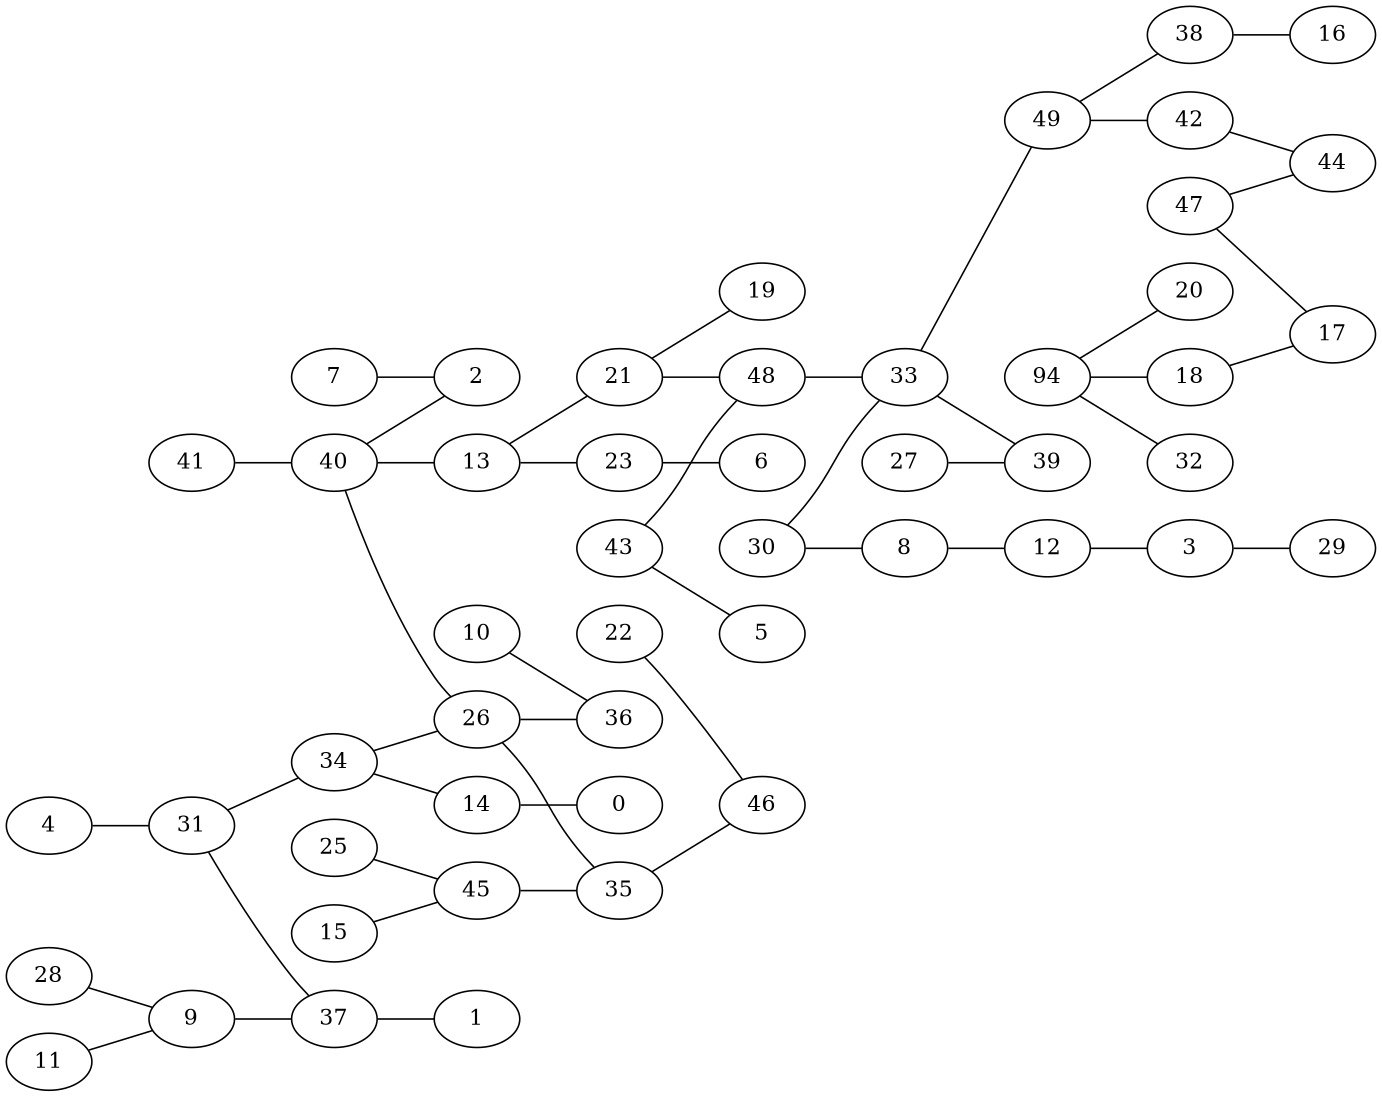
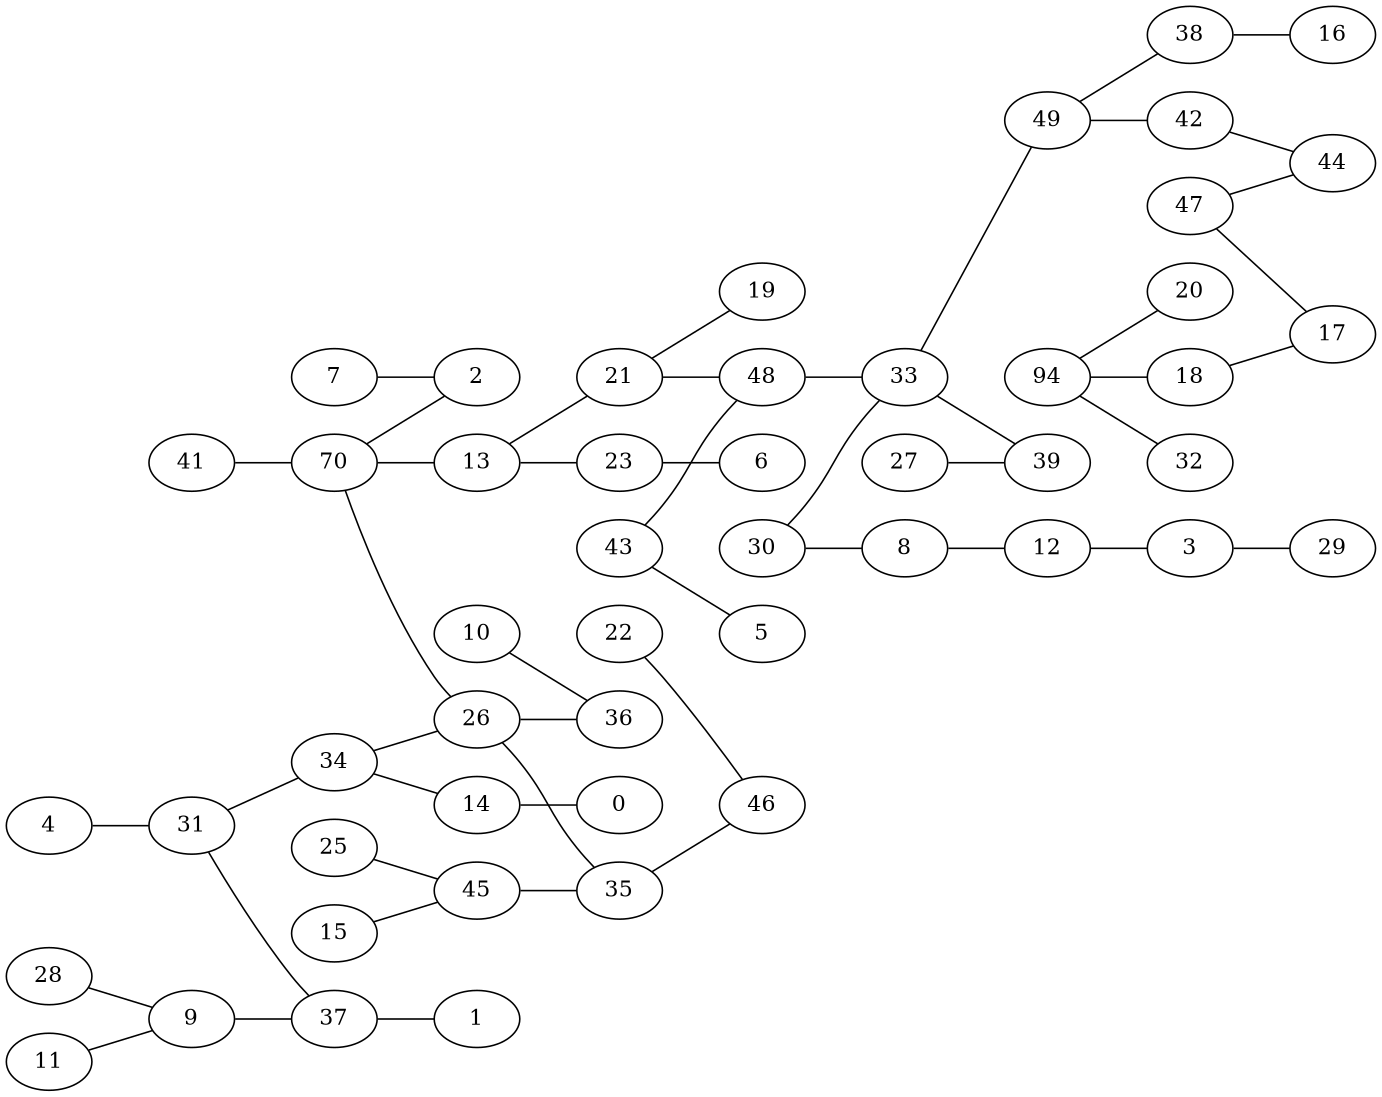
node "40": label "40" -> "70"
